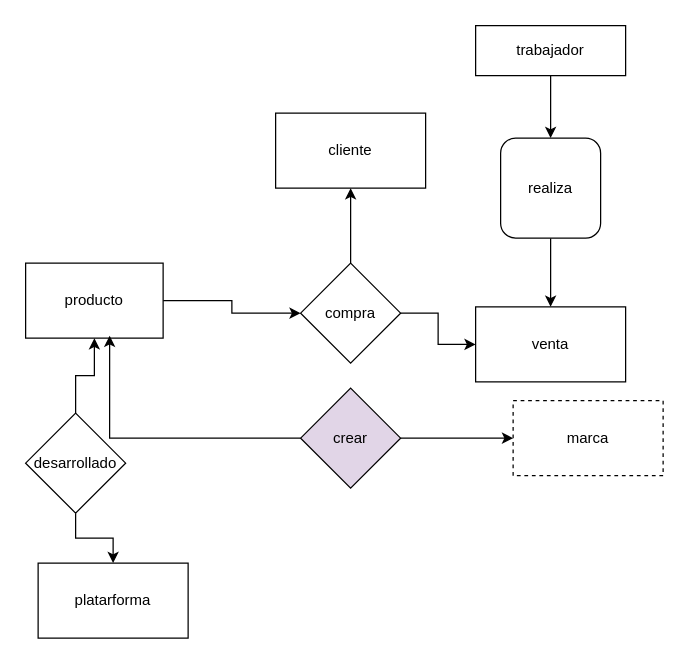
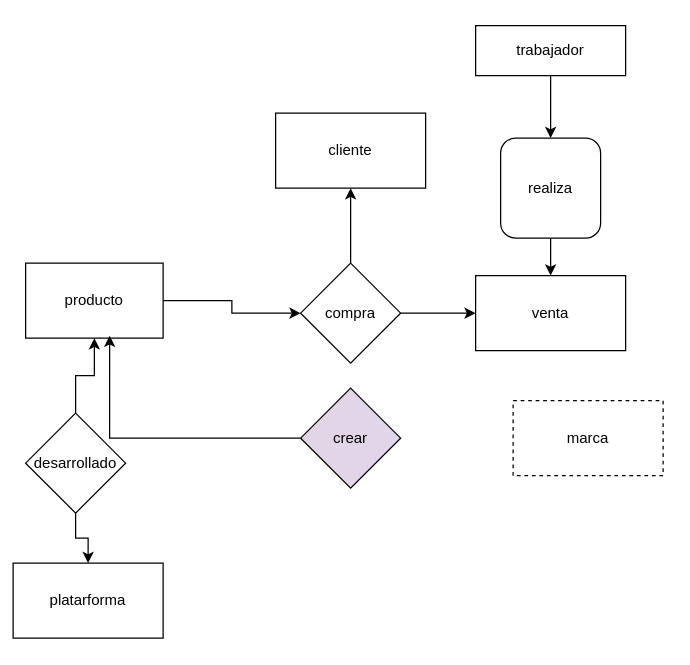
node "venta": moved (551, 344) -> (551, 313)
edge "crear" -> "marca": removed
node "platarforma": moved (113, 601) -> (88, 601)
